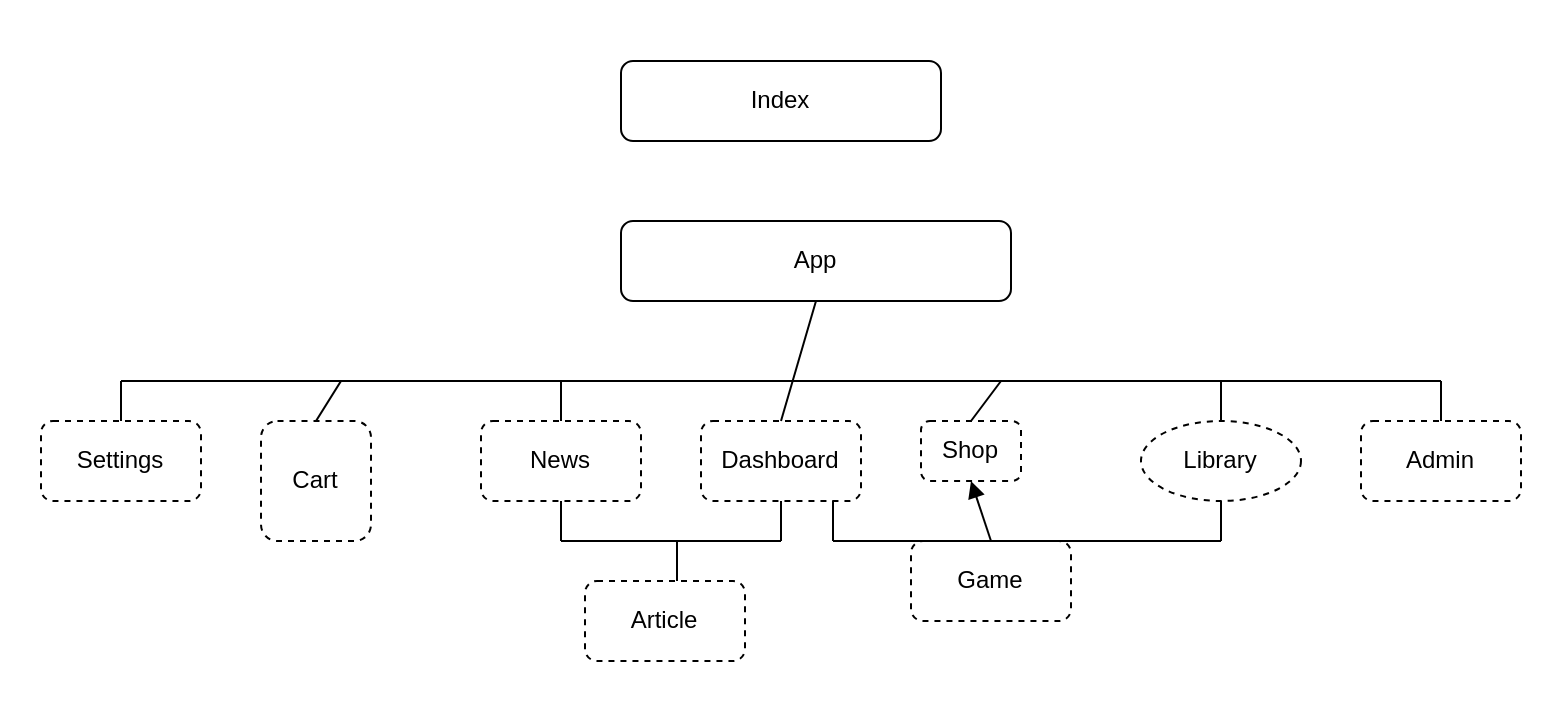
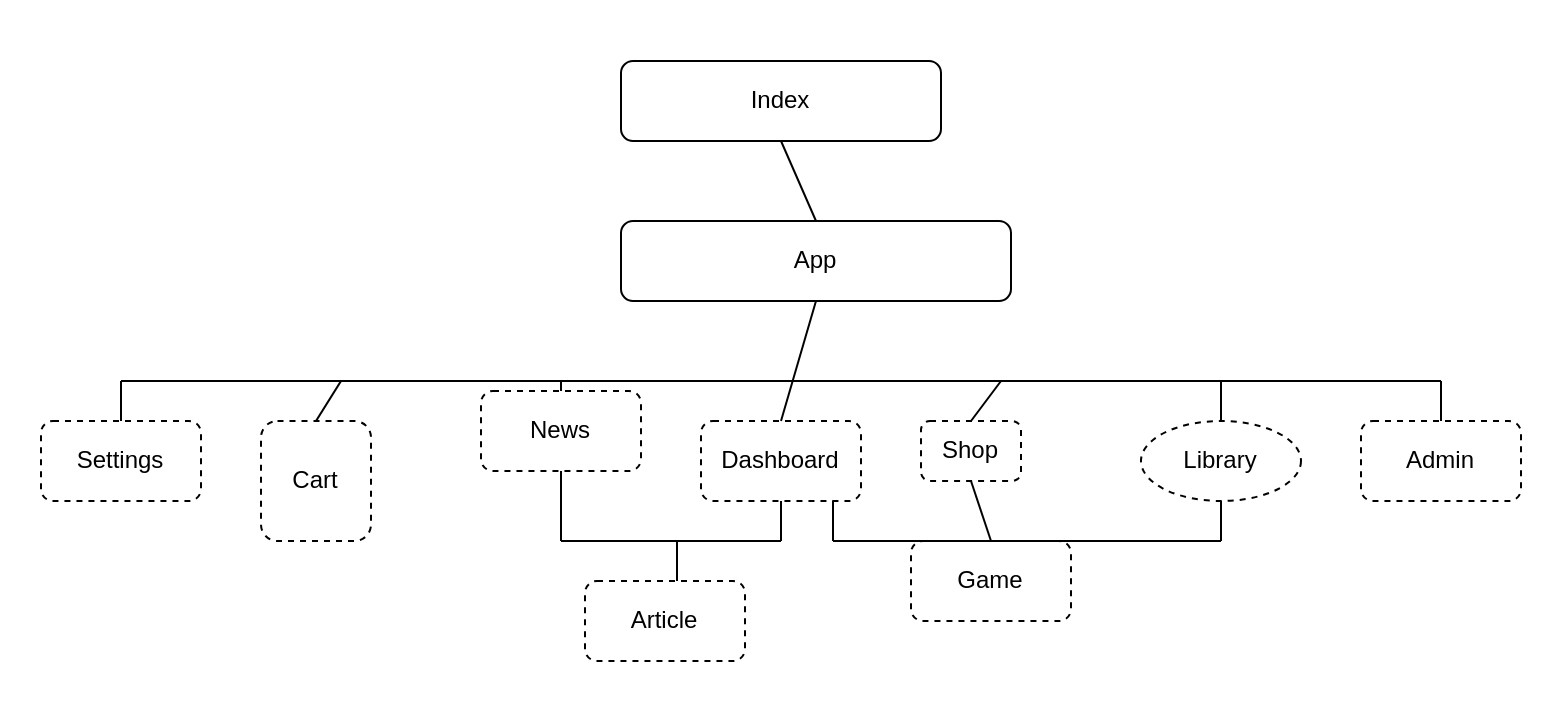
edge "Index" -- "App": added
node "News": moved (561, 461) -> (561, 431)
edge "Game" -> "Shop": arrowhead block -> none
